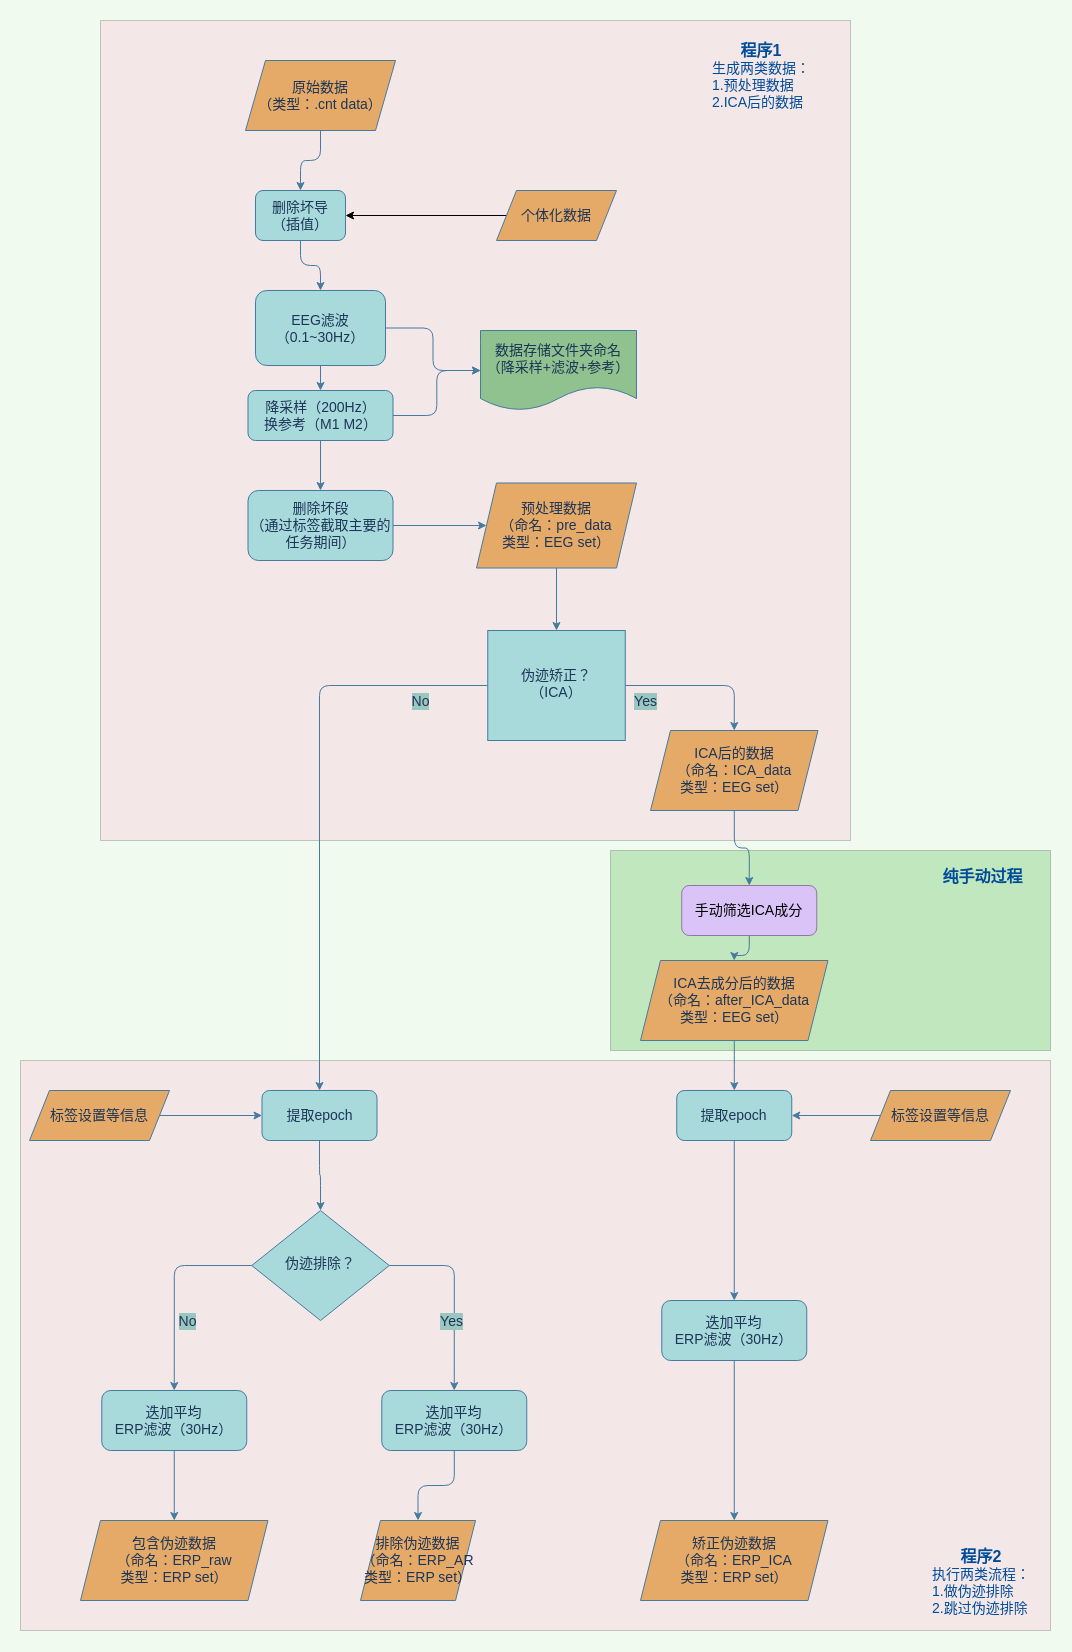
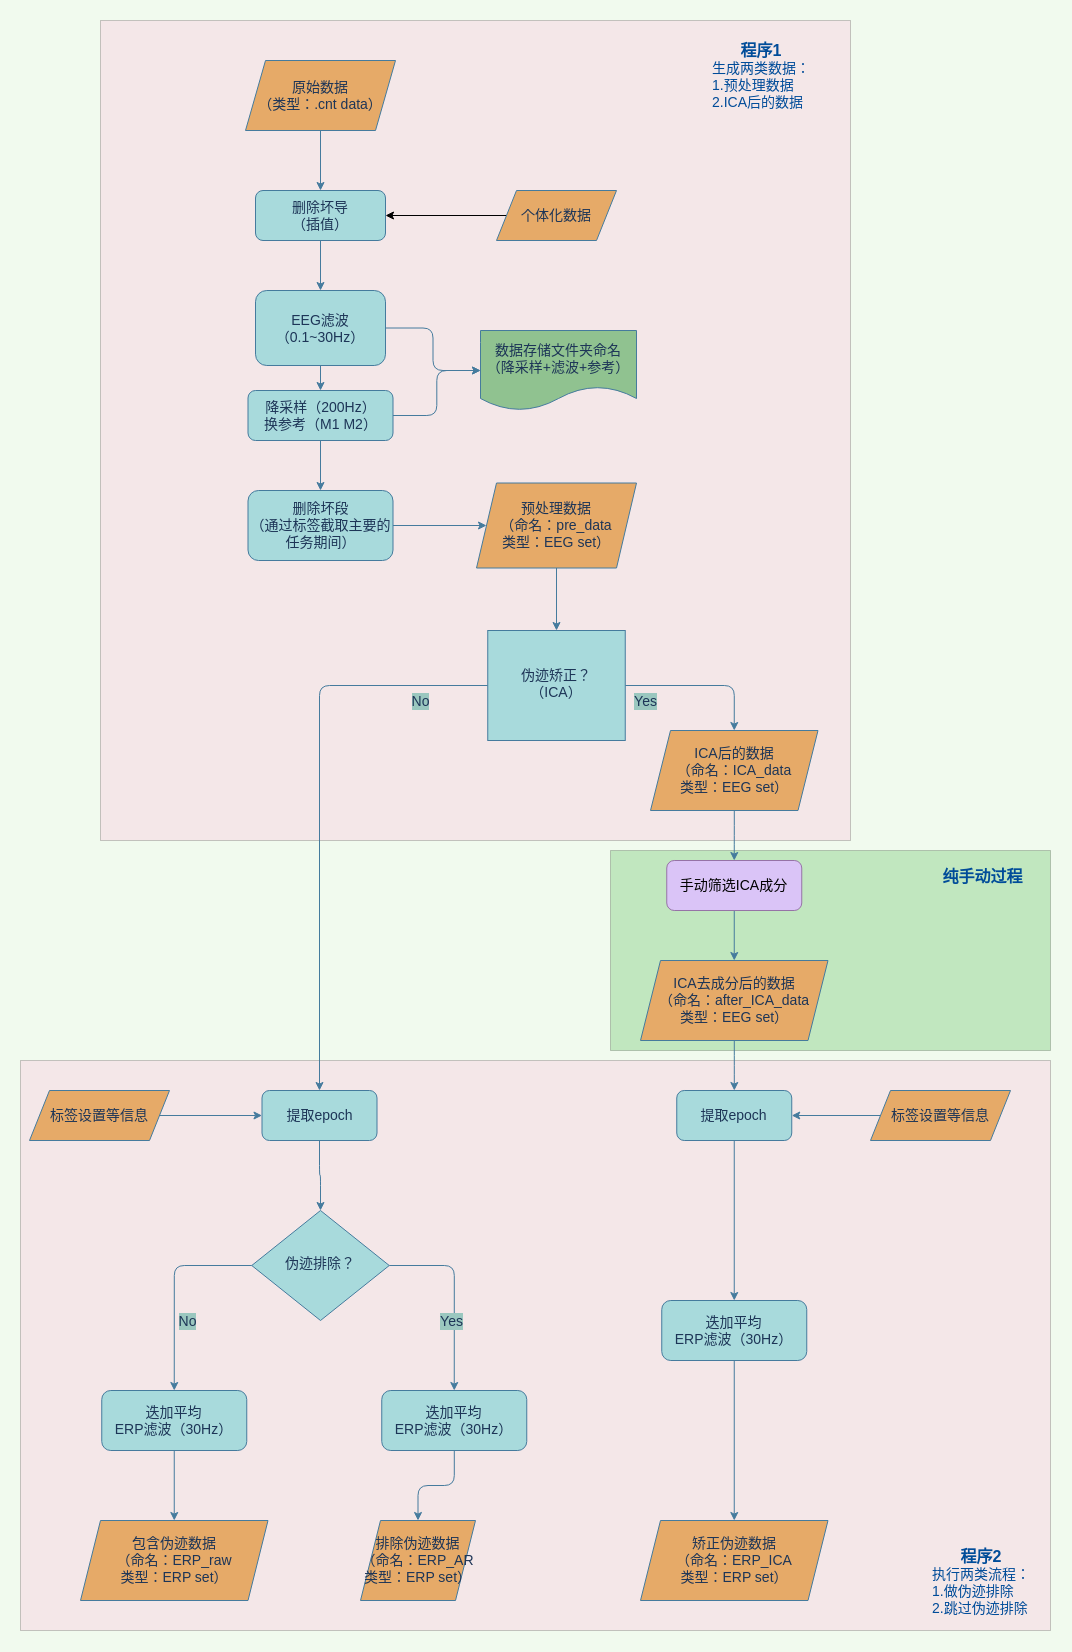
node "删除坏导 （插值）": size 90x50 -> 130x50
node "手动筛选ICA成分": moved (749, 911) -> (734, 886)
